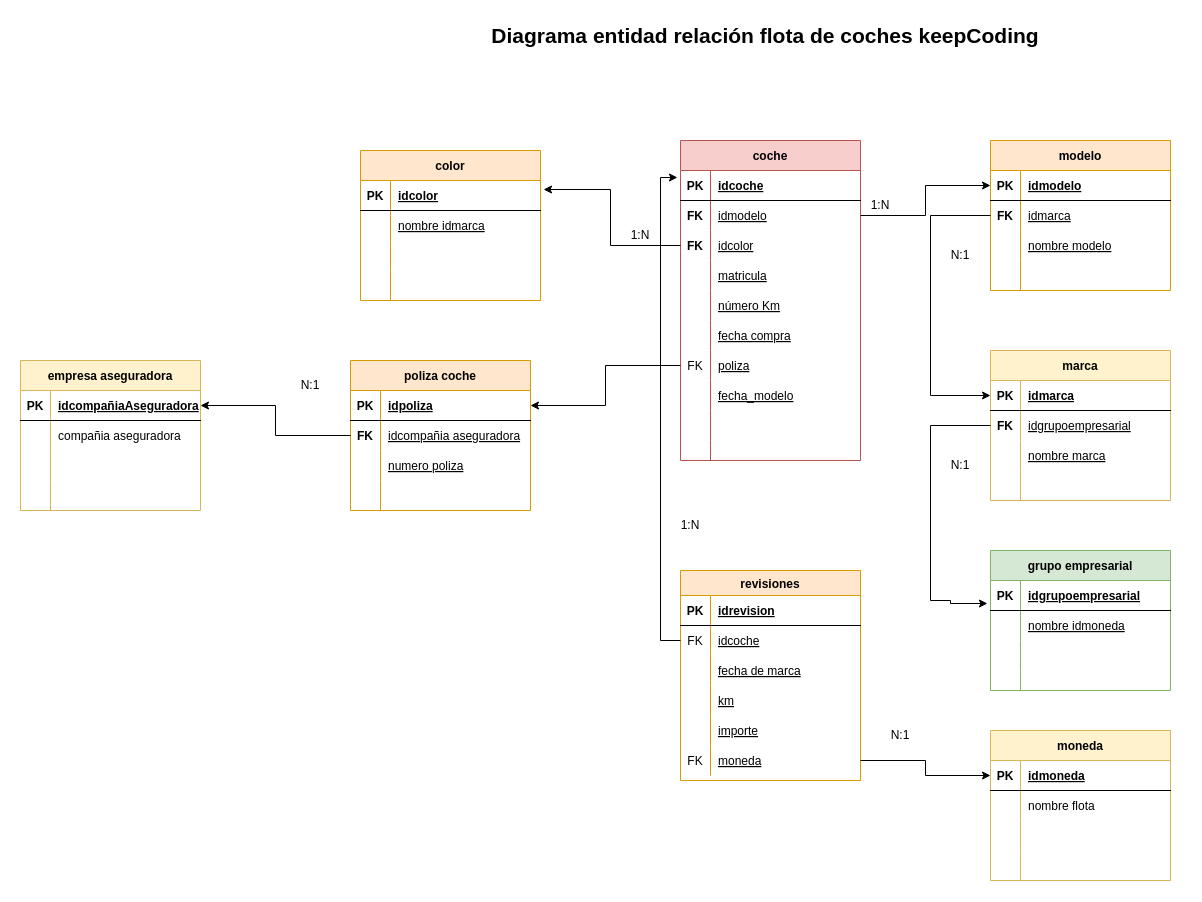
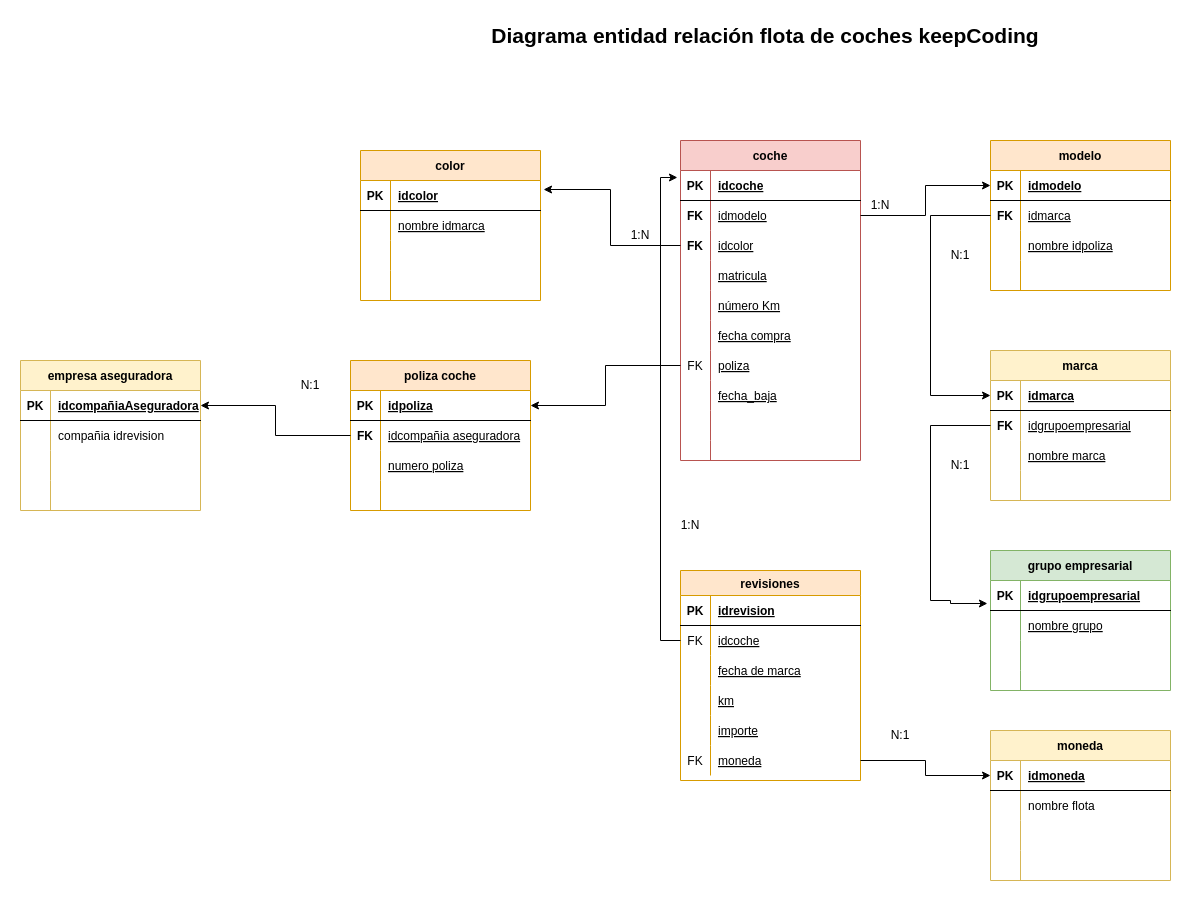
node "nombre modelo": label "nombre modelo" -> "nombre idpoliza"
node "fecha_modelo": label "fecha_modelo" -> "fecha_baja"
node "compañia aseguradora": label "compañia aseguradora" -> "compañia idrevision"
node "nombre idmoneda": label "nombre idmoneda" -> "nombre grupo"
